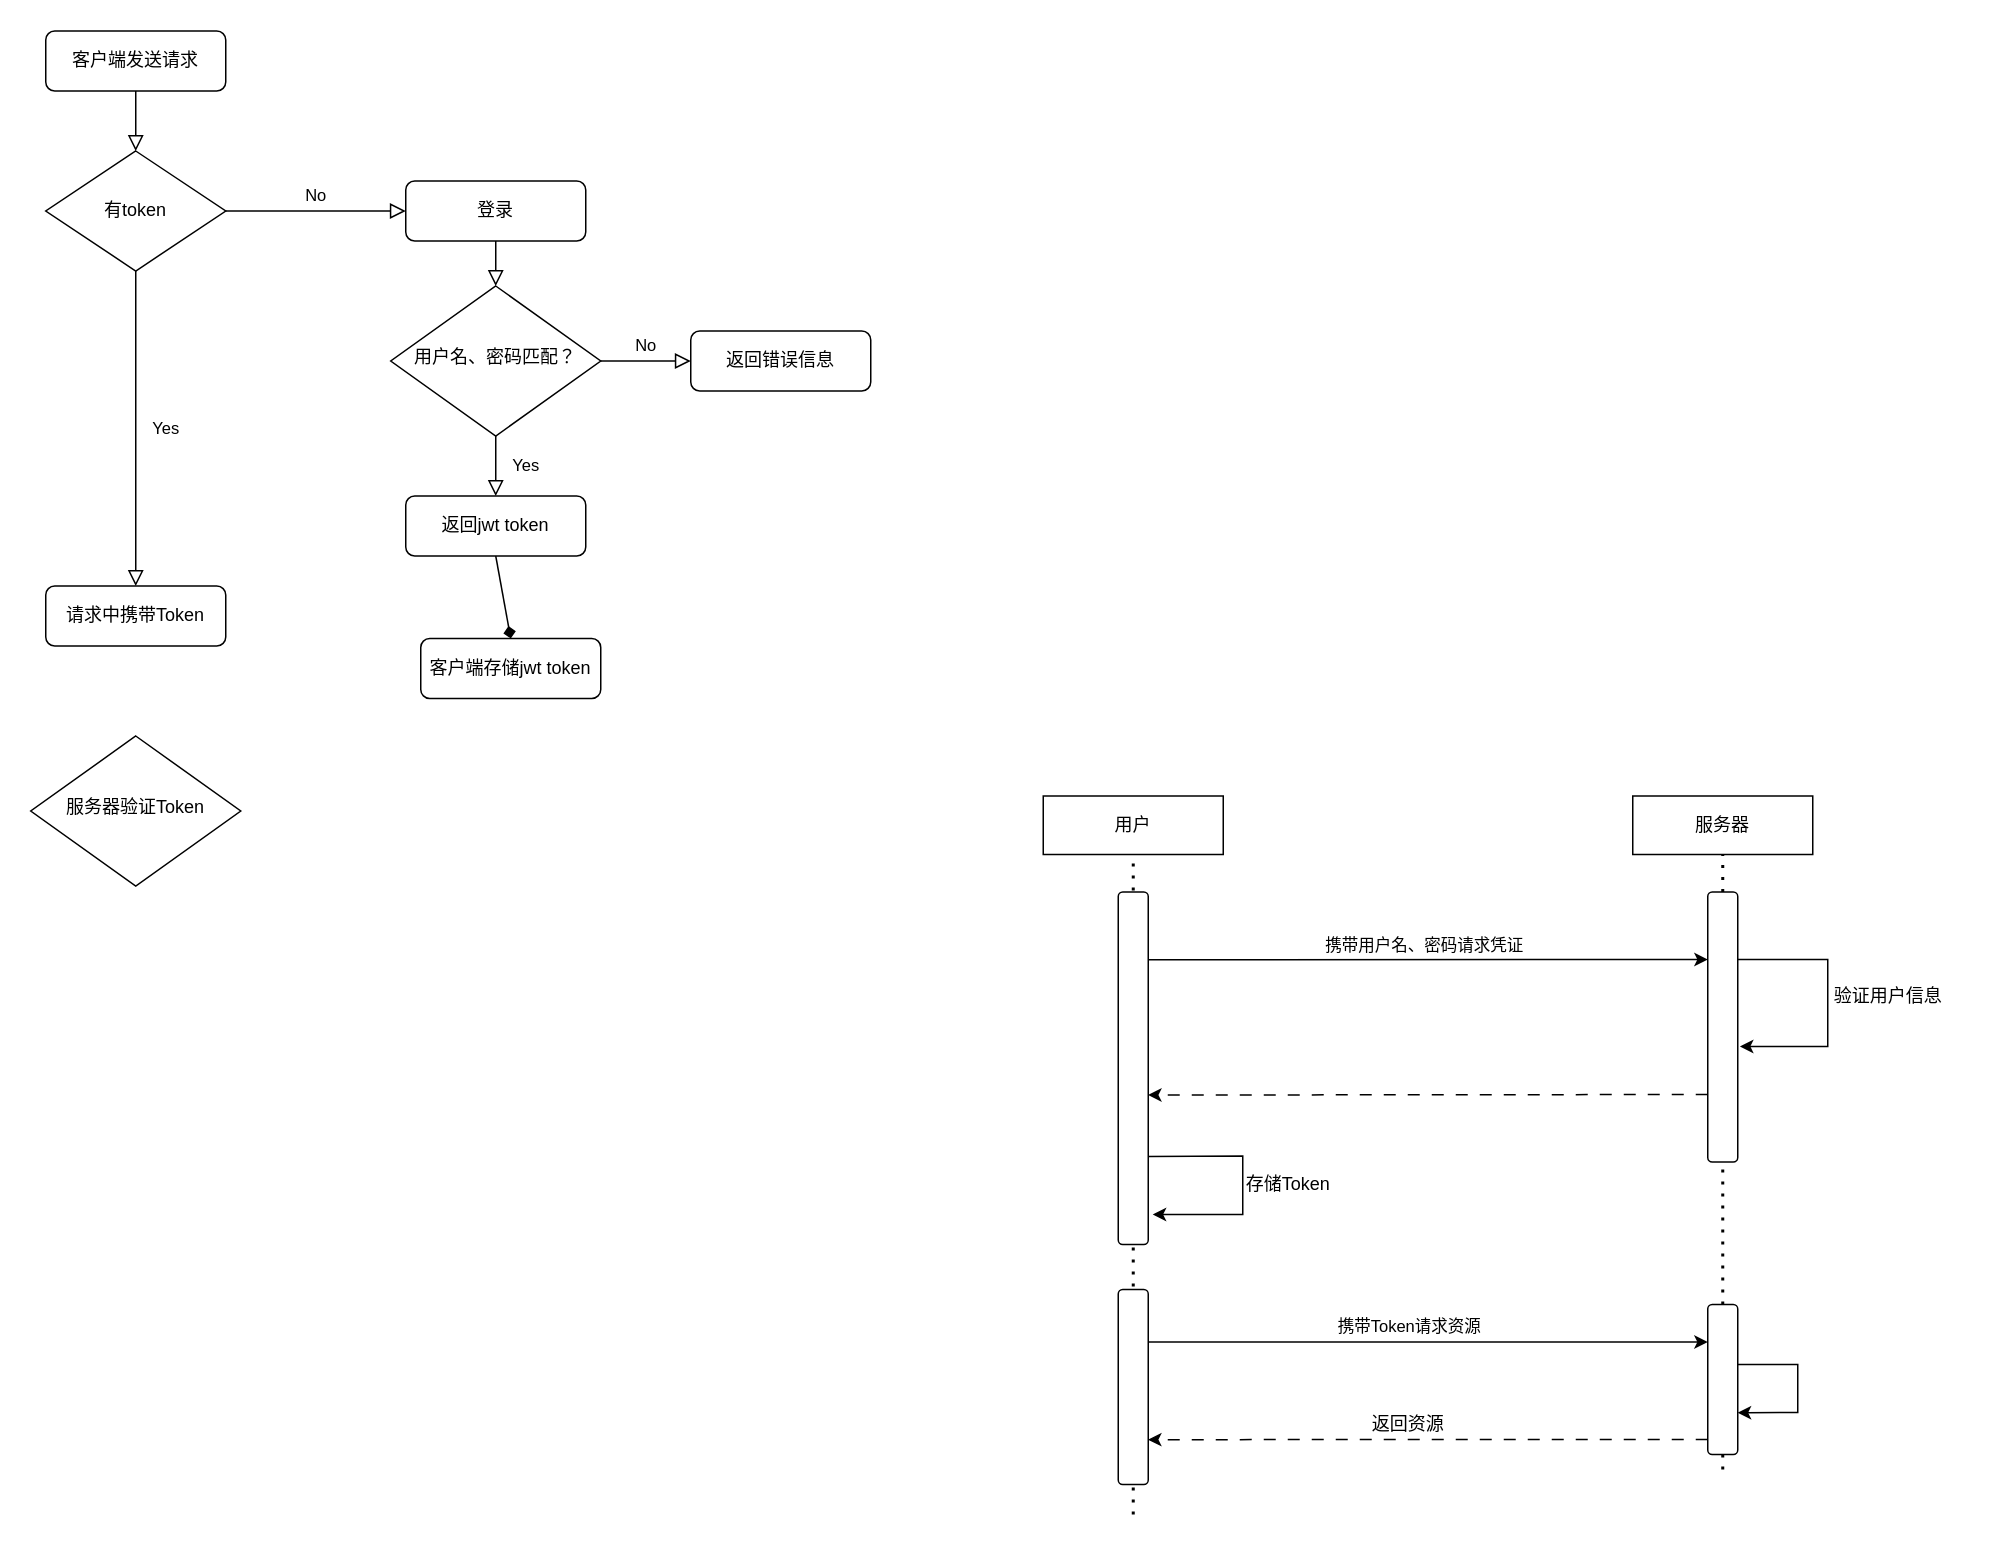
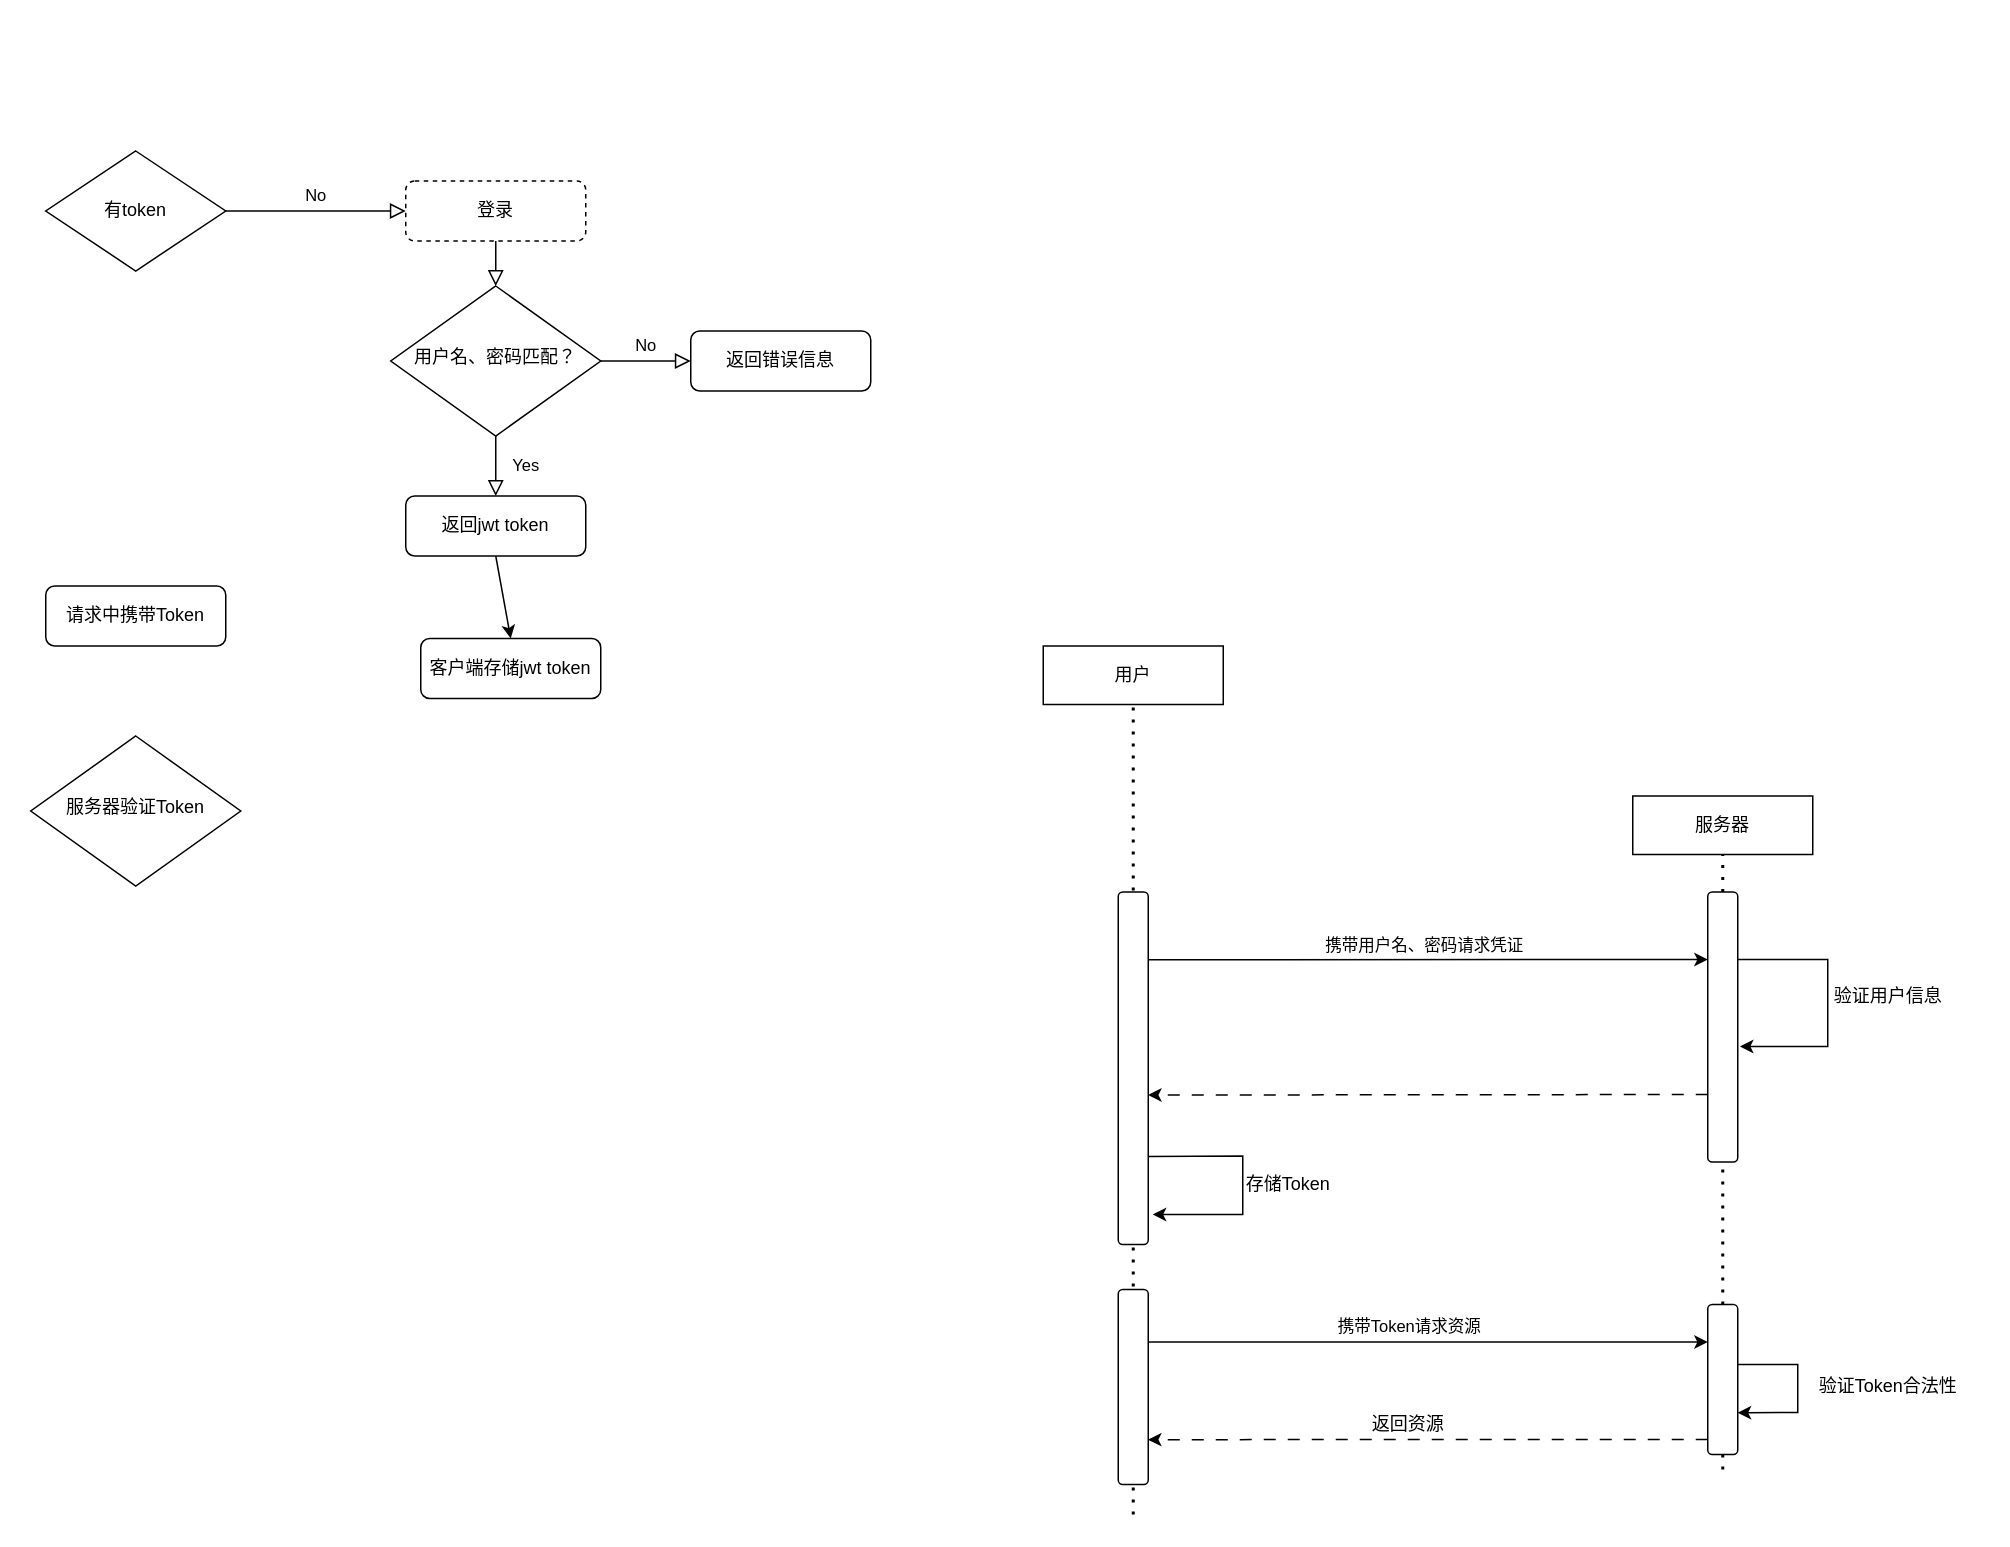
node "客户端发送请求": removed
edge "客户端发送请求" -> "有token": removed
node "登录": style solid -> dashed
edge "有token" -> "请求中携带Token": removed, label "Yes"
edge "返回jwt token" -> "客户端存储jwt token": arrowhead diamond -> classic
node "用户": moved (1133, 825) -> (1133, 675)
node "验证Token合法性": added
